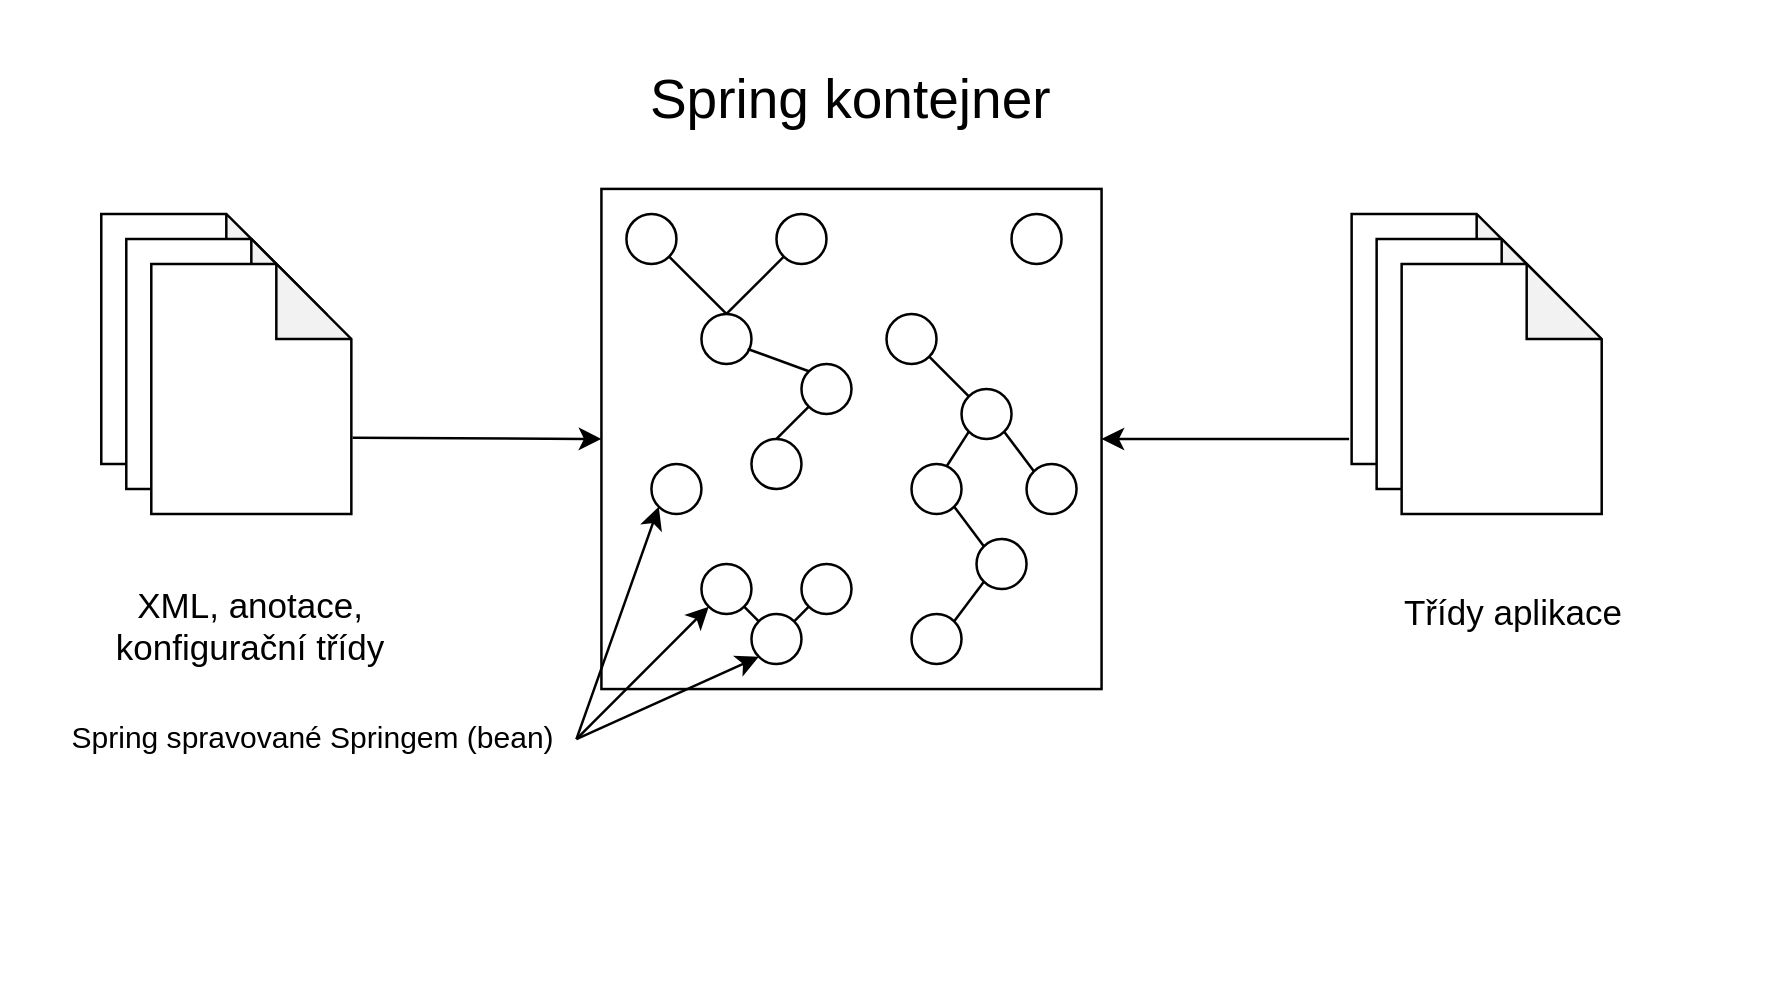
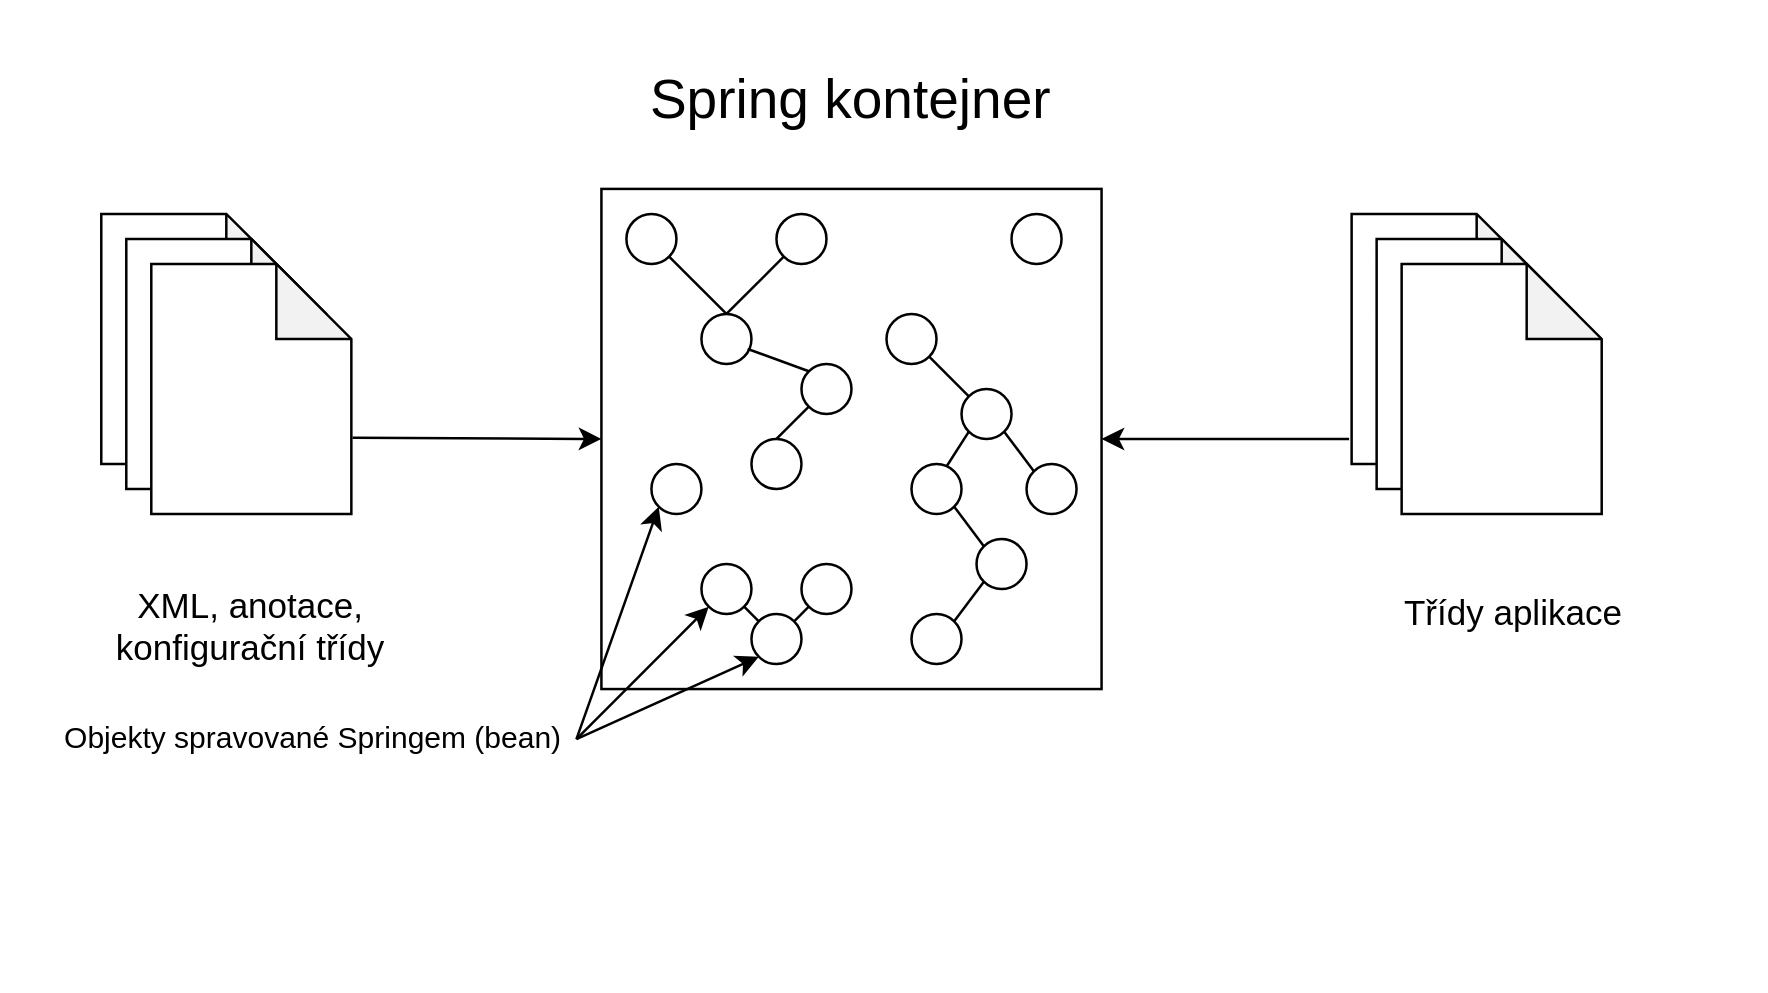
node "Spring spravované Springem (bean)": label "Spring spravované Springem (bean)" -> "Objekty spravované Springem (bean)"
